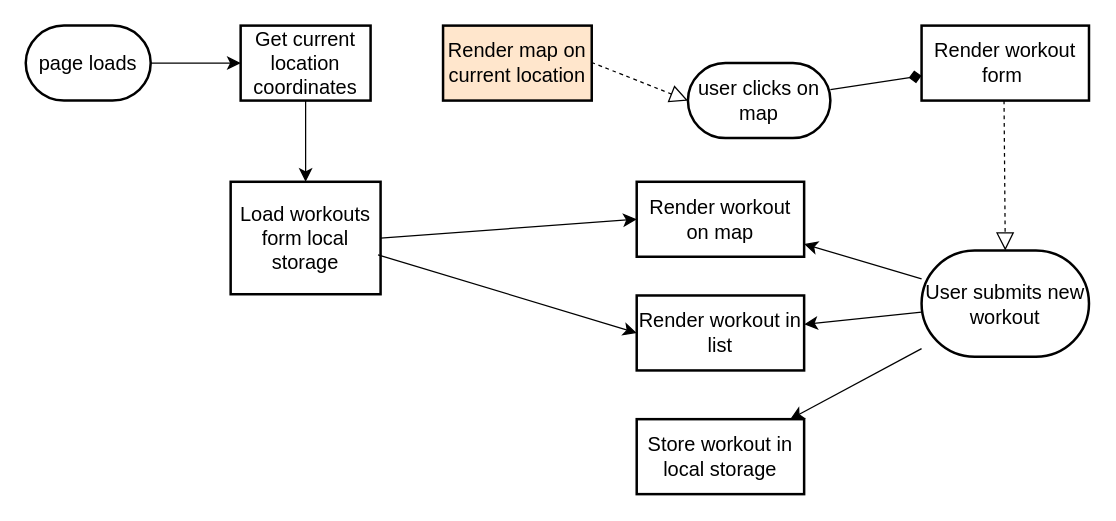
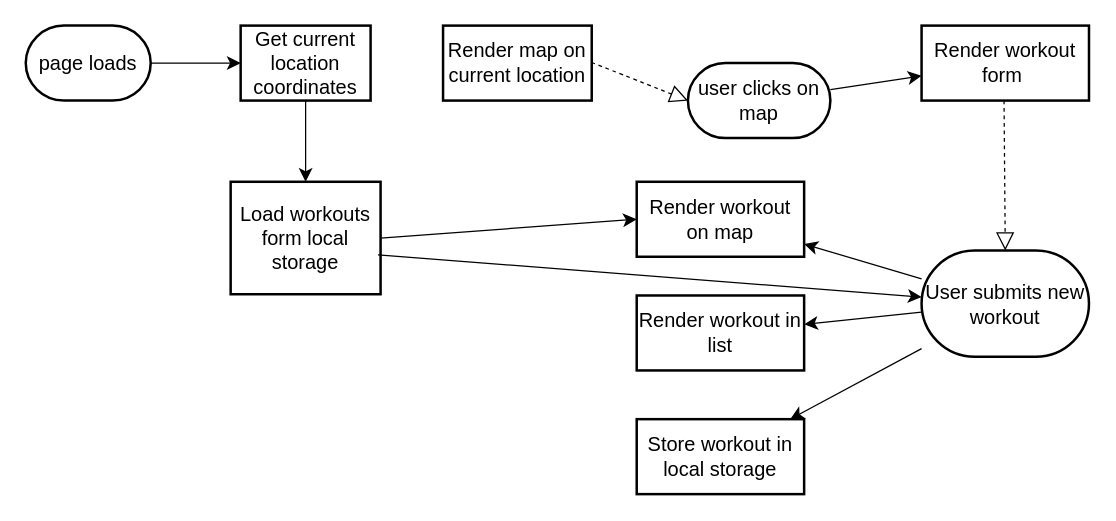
node "Render map on current location": fillcolor #ffe6cc -> #ffffff
edge "user clicks on map" -> "Render workout form": arrowhead diamond -> classic
edge "Load workouts form local storage" -> "Render workout in list": now "Load workouts form local storage" -> "User submits new workout"
